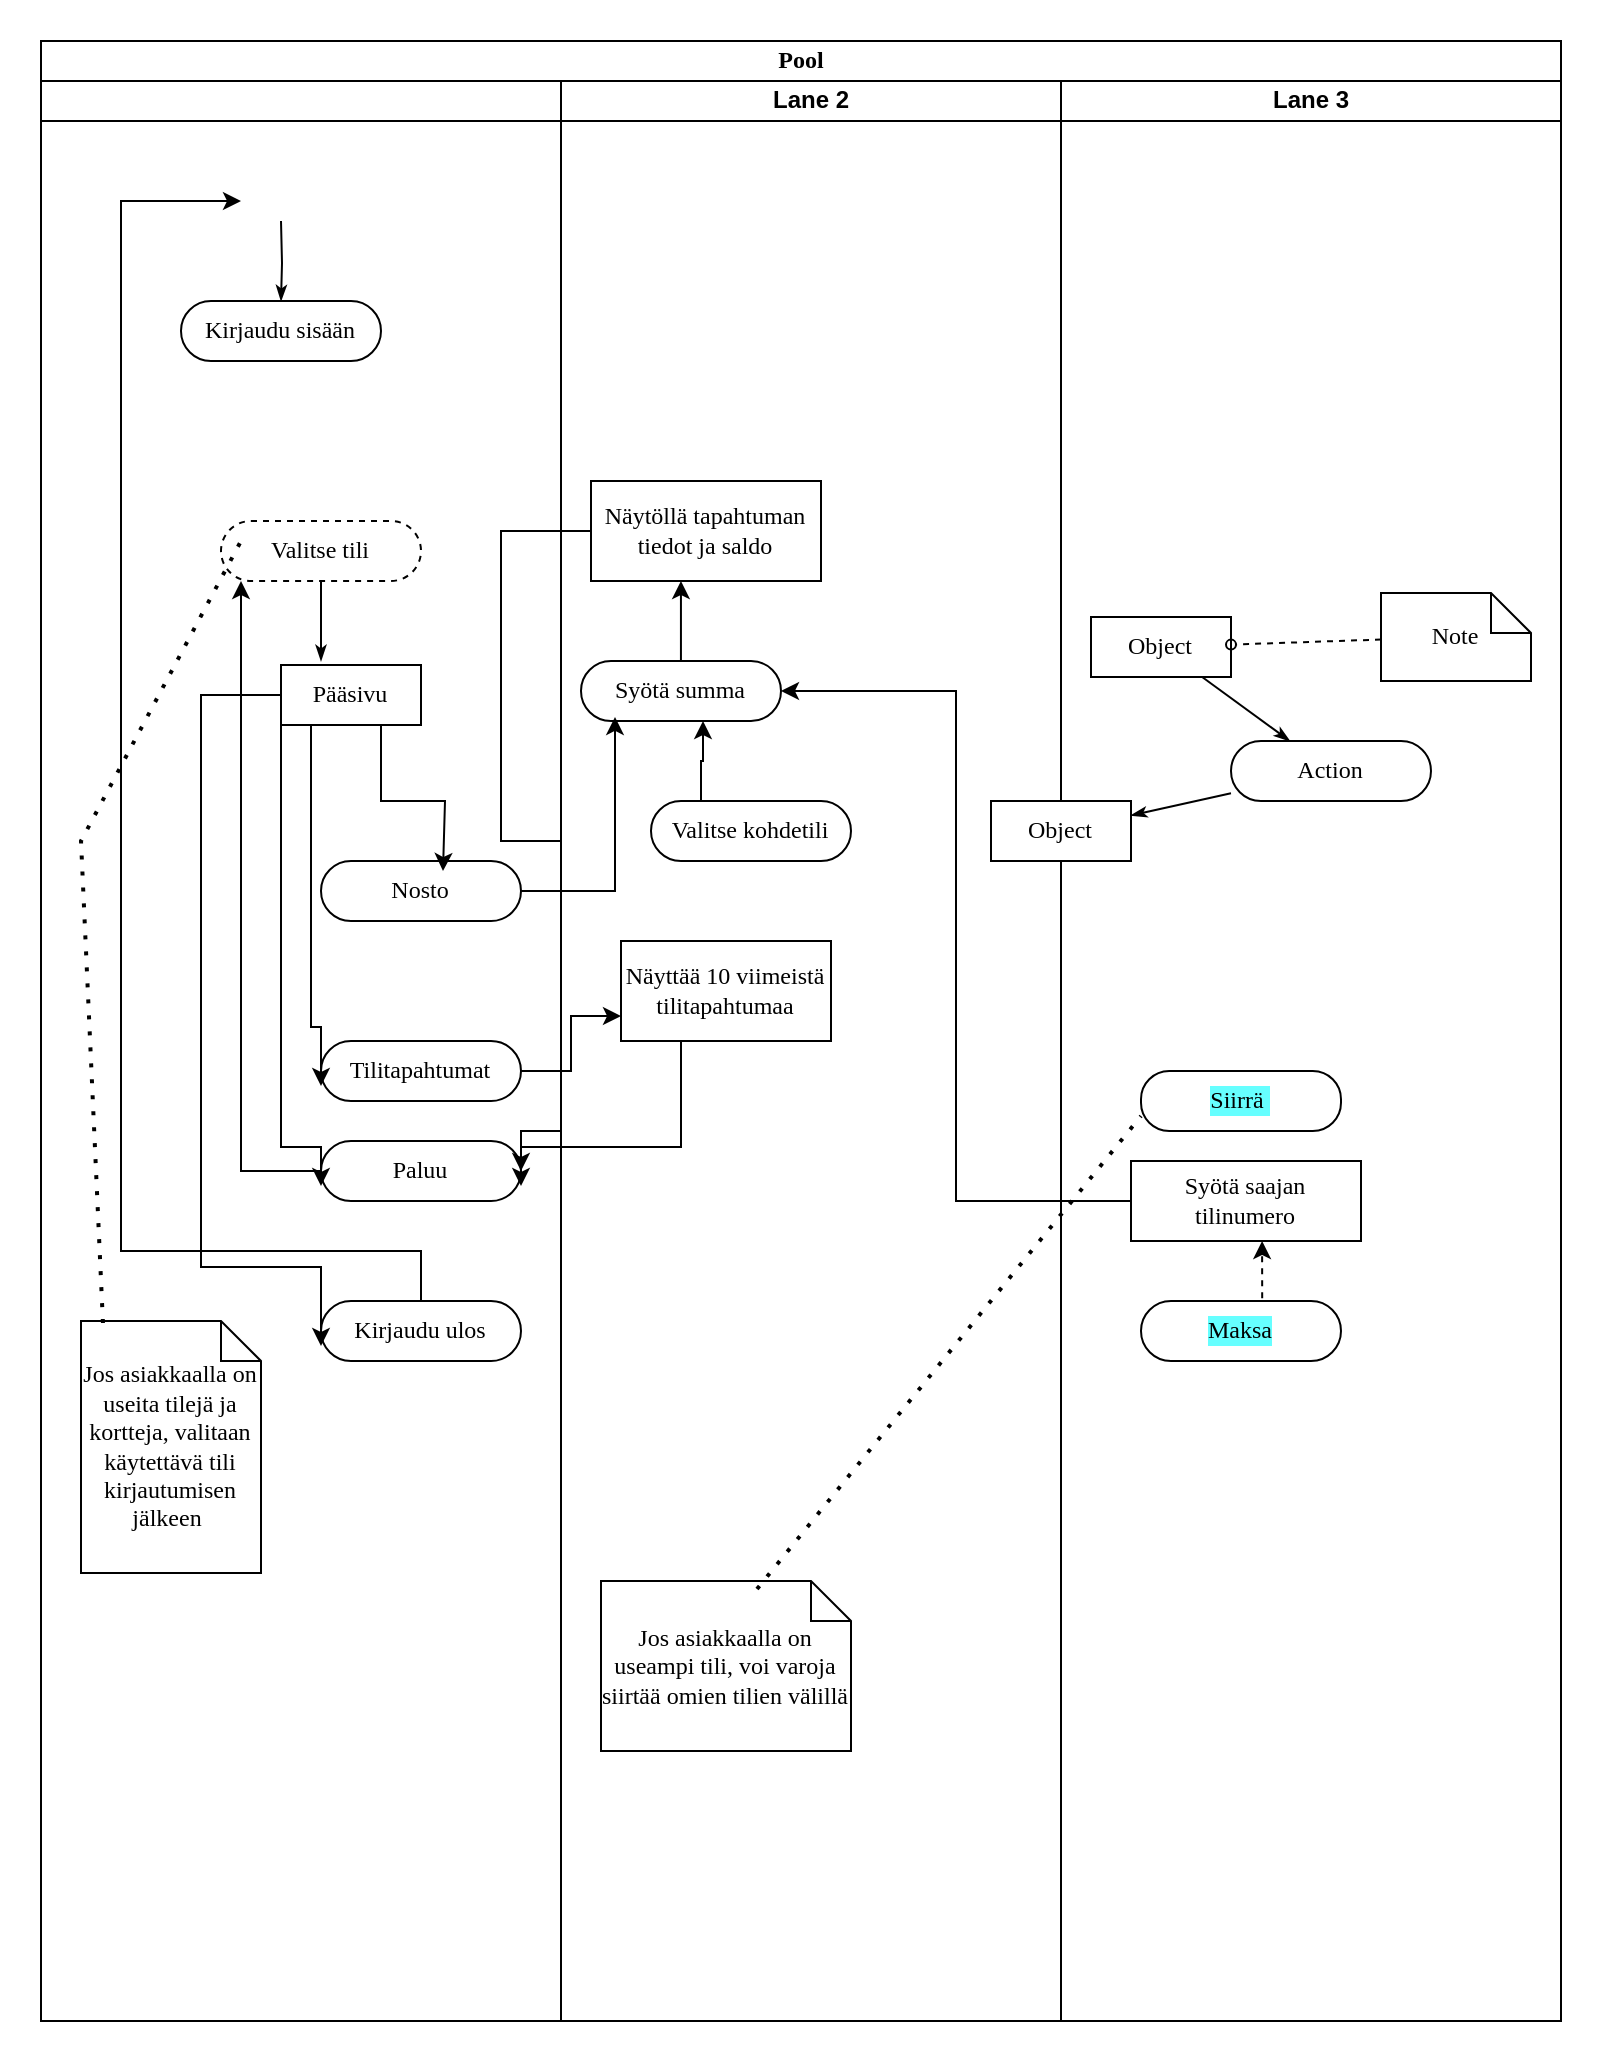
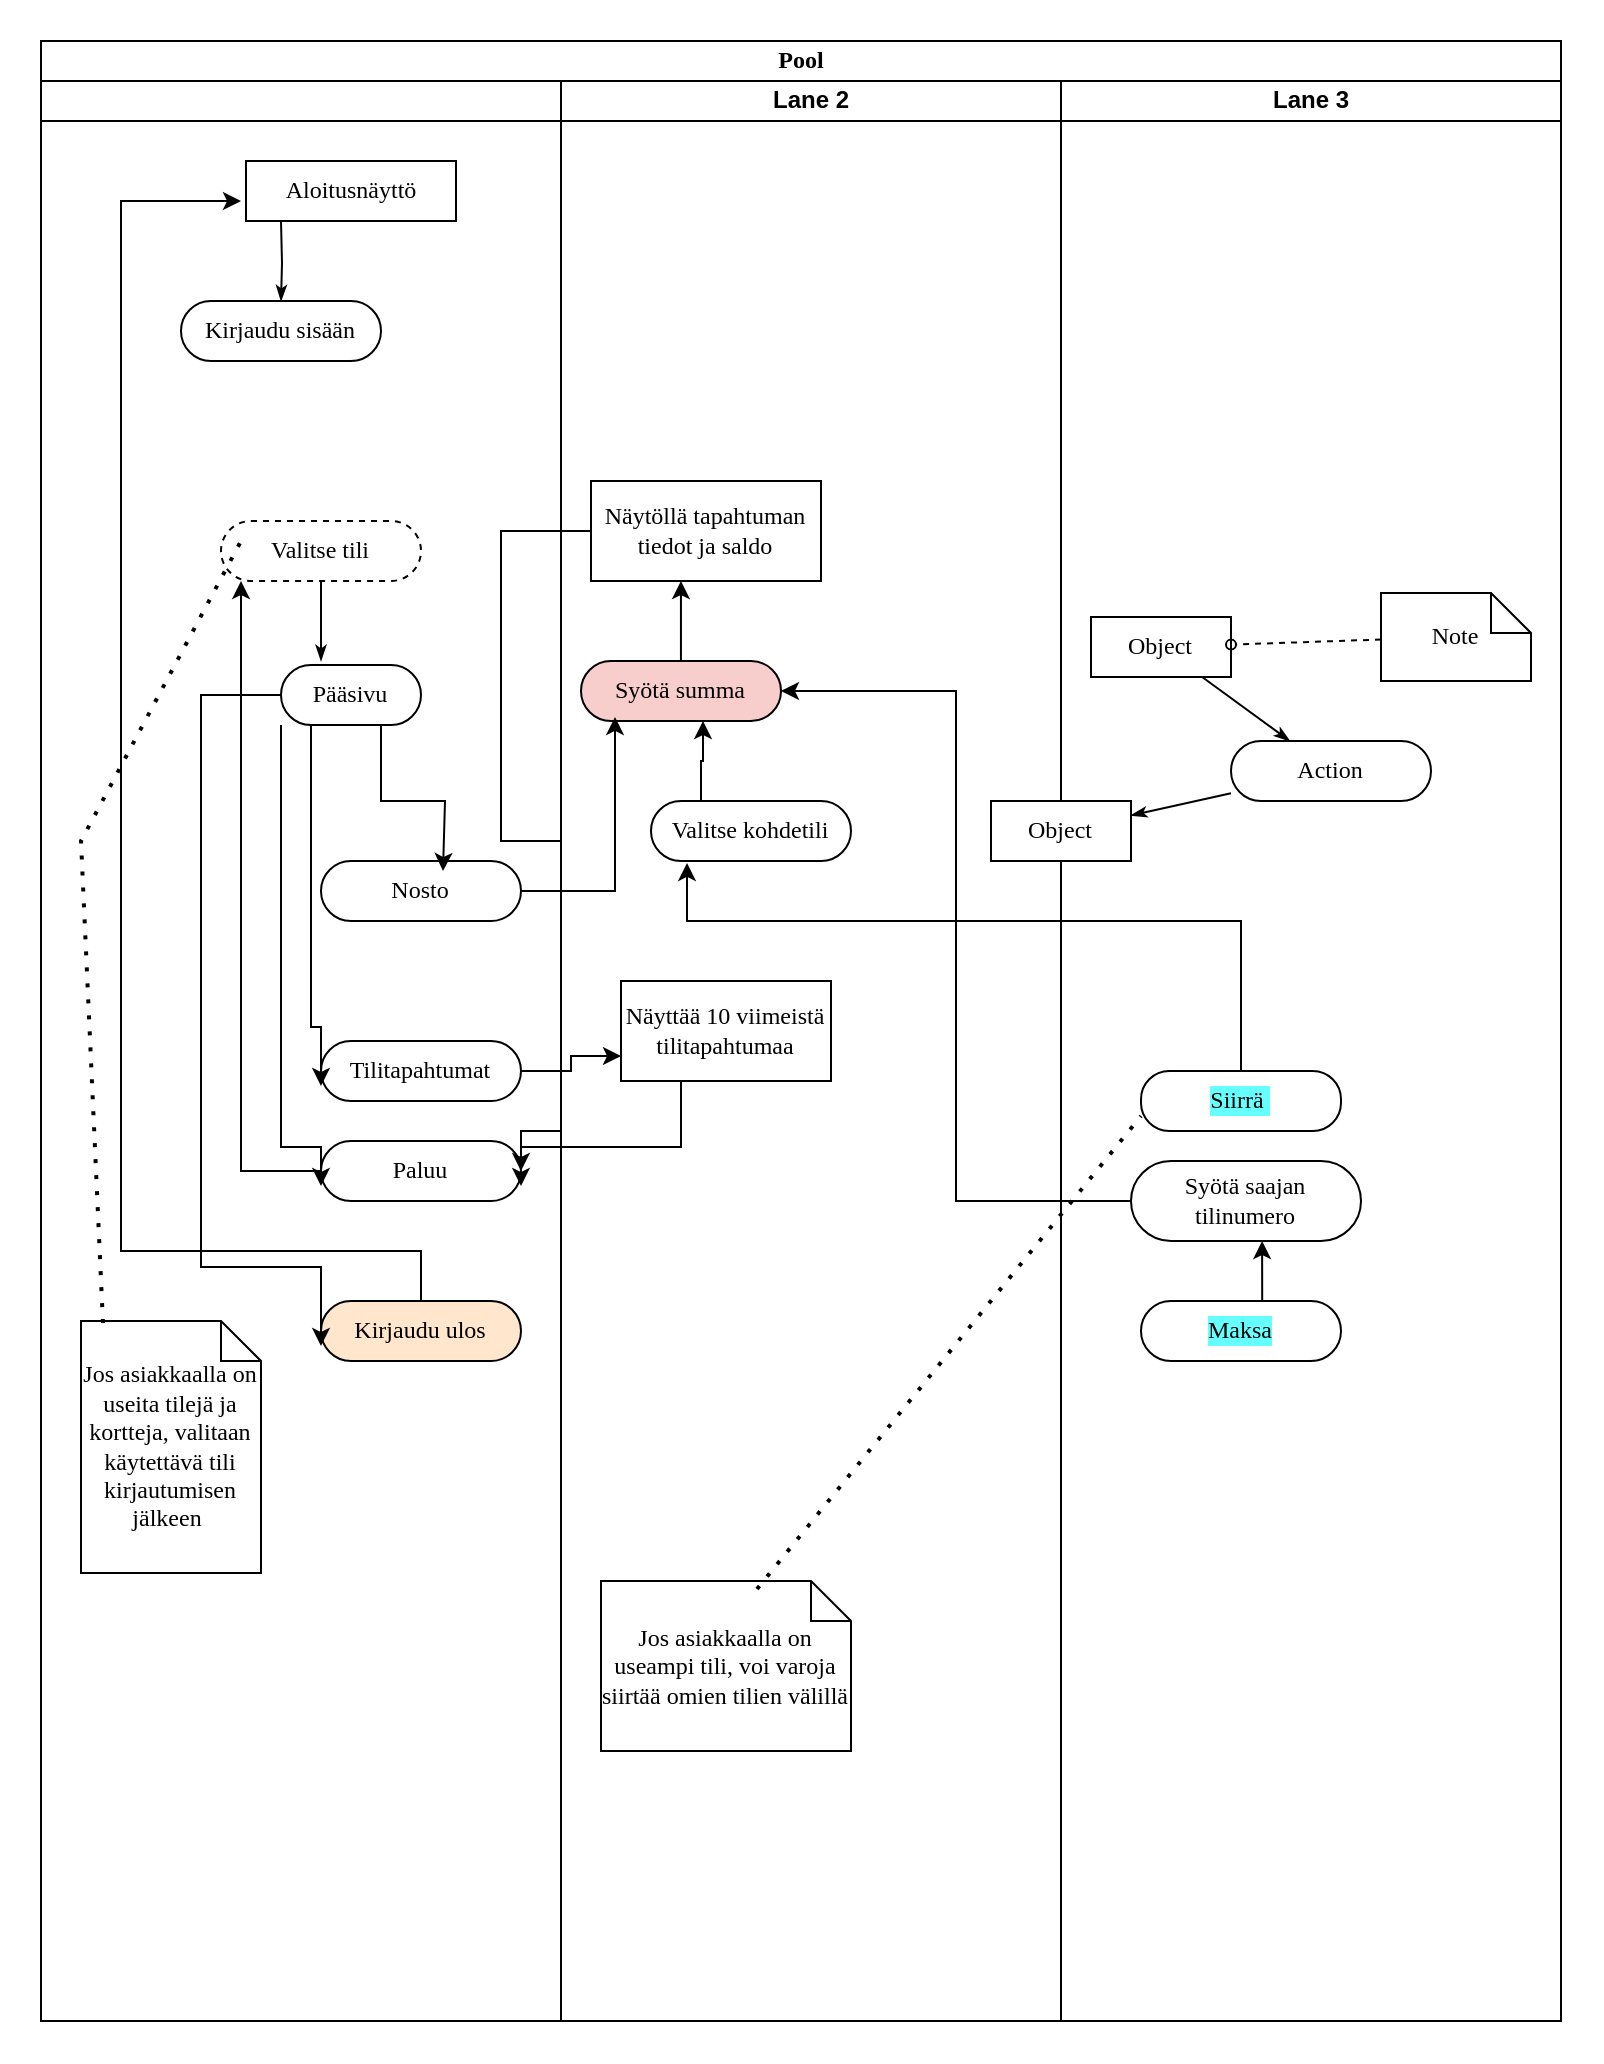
node "Aloitusnäyttö": added
node "Syötä summa": fillcolor #ffffff -> #f8cecc
node "Pääsivu": shape rectangle -> rounded rectangle
edge "Siirrä" -> "Valitse kohdetili": added
node "Näyttää 10 viimeistä tilitapahtumaa": moved (726, 991) -> (726, 1031)
node "Syötä saajan tilinumero": shape rectangle -> rounded rectangle
edge "Maksa" -> "Syötä saajan tilinumero": style dashed -> solid
node "Kirjaudu ulos": fillcolor #ffffff -> #ffe6cc
